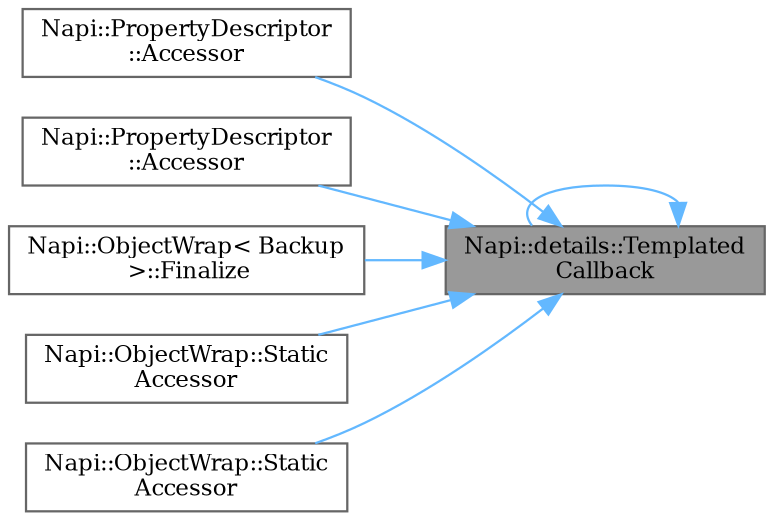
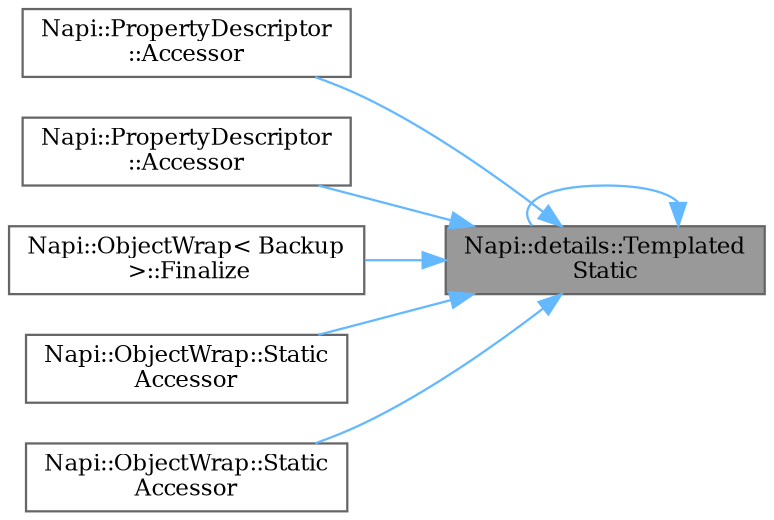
node "Napi::details::Templated Callback": label "Napi::details::Templated Callback" -> "Napi::details::Templated Static"
